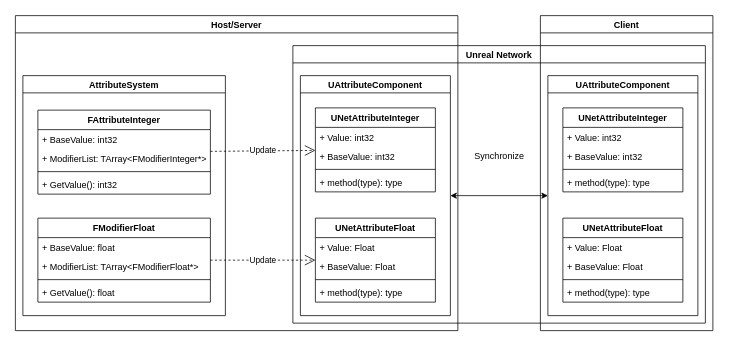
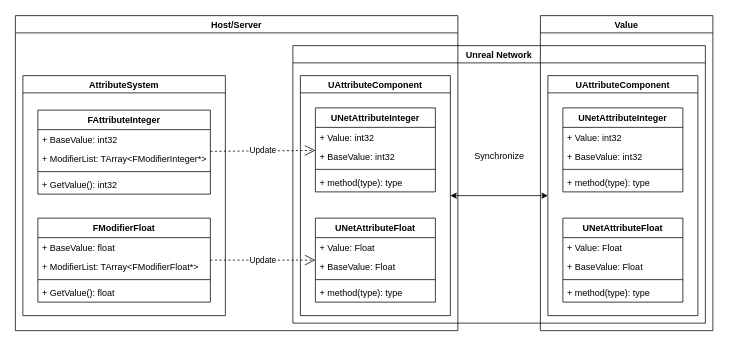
node "Client": label "Client" -> "Value"
